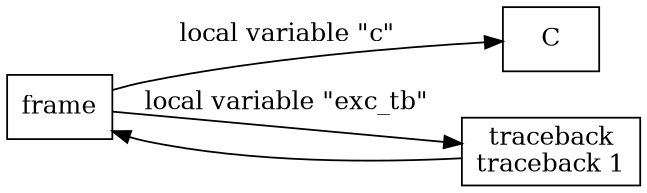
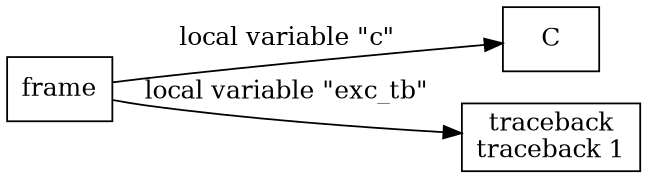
edge "traceback traceback 1" -> "frame": removed
